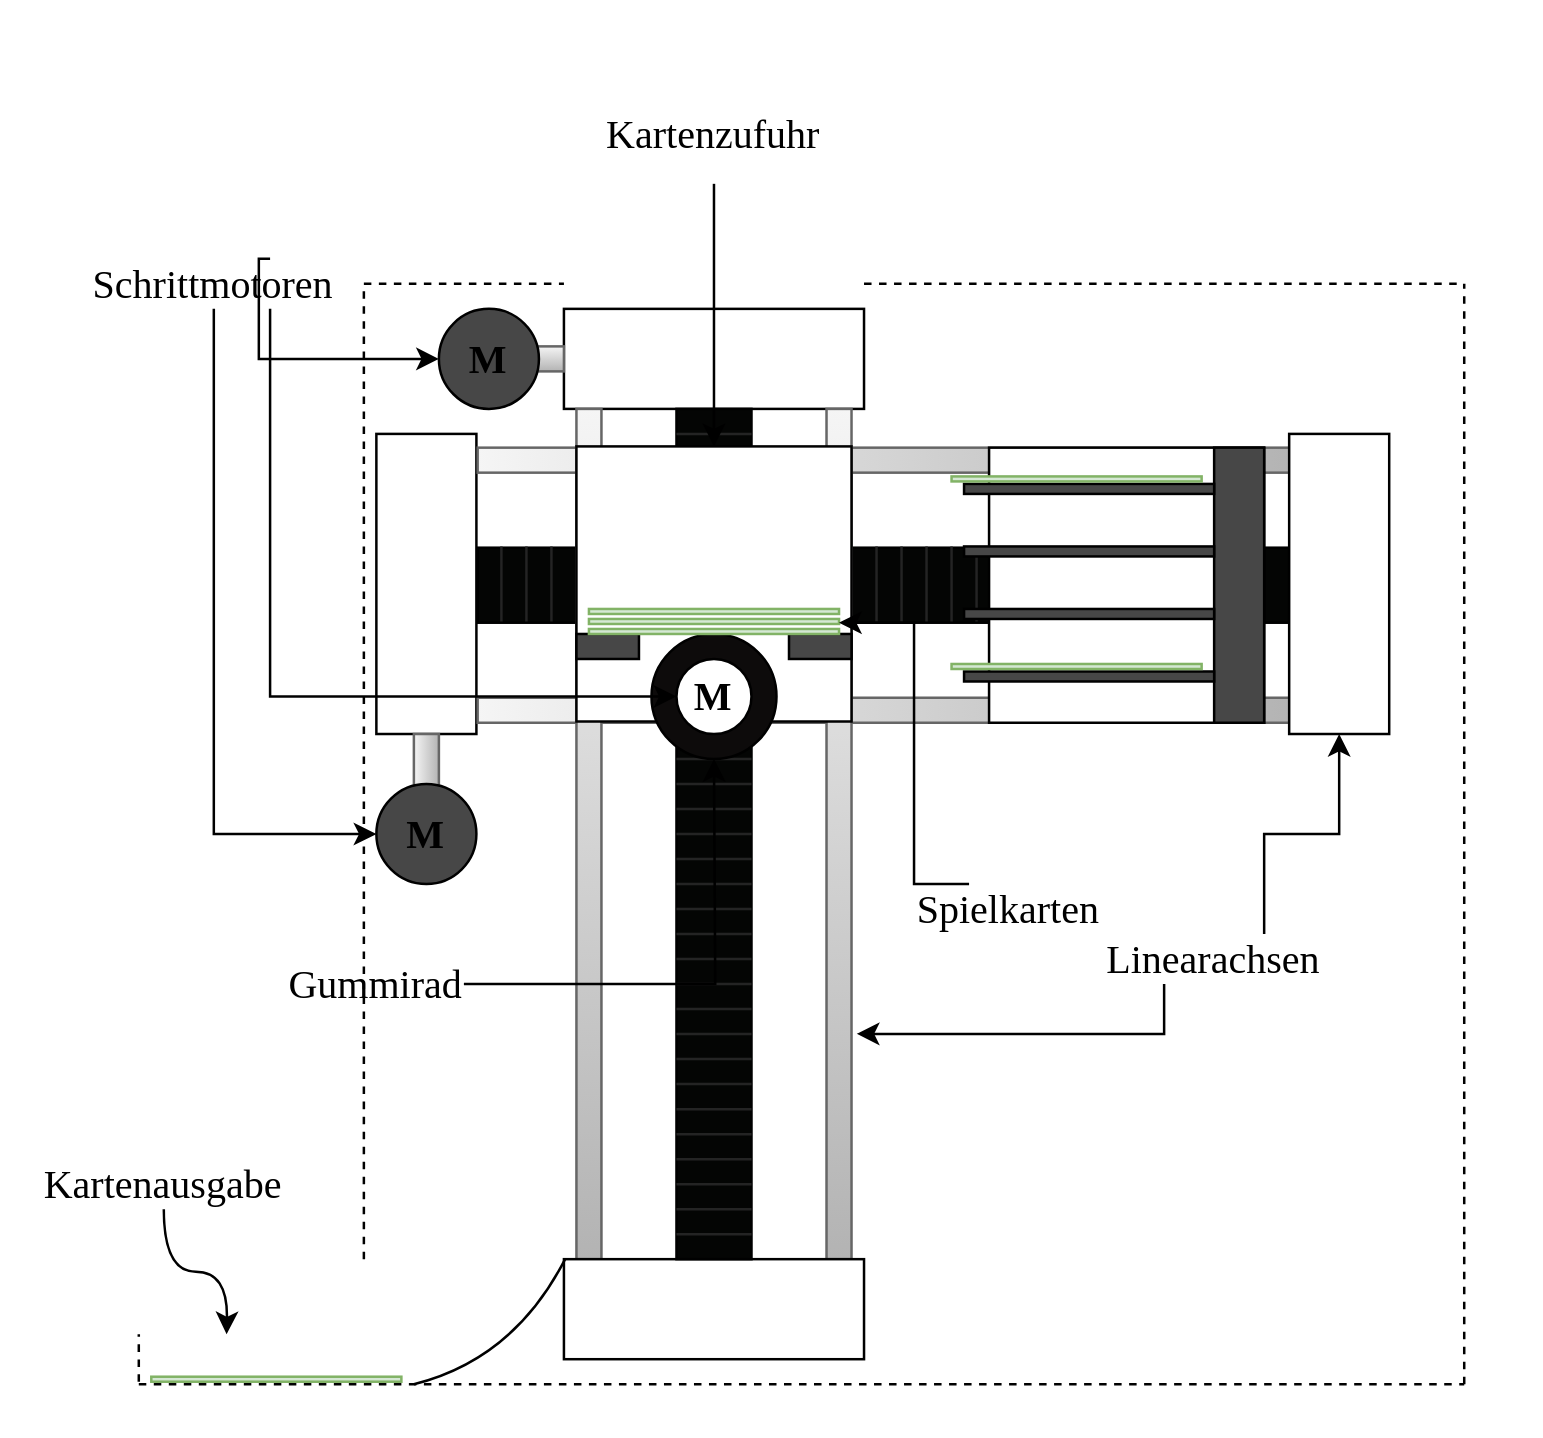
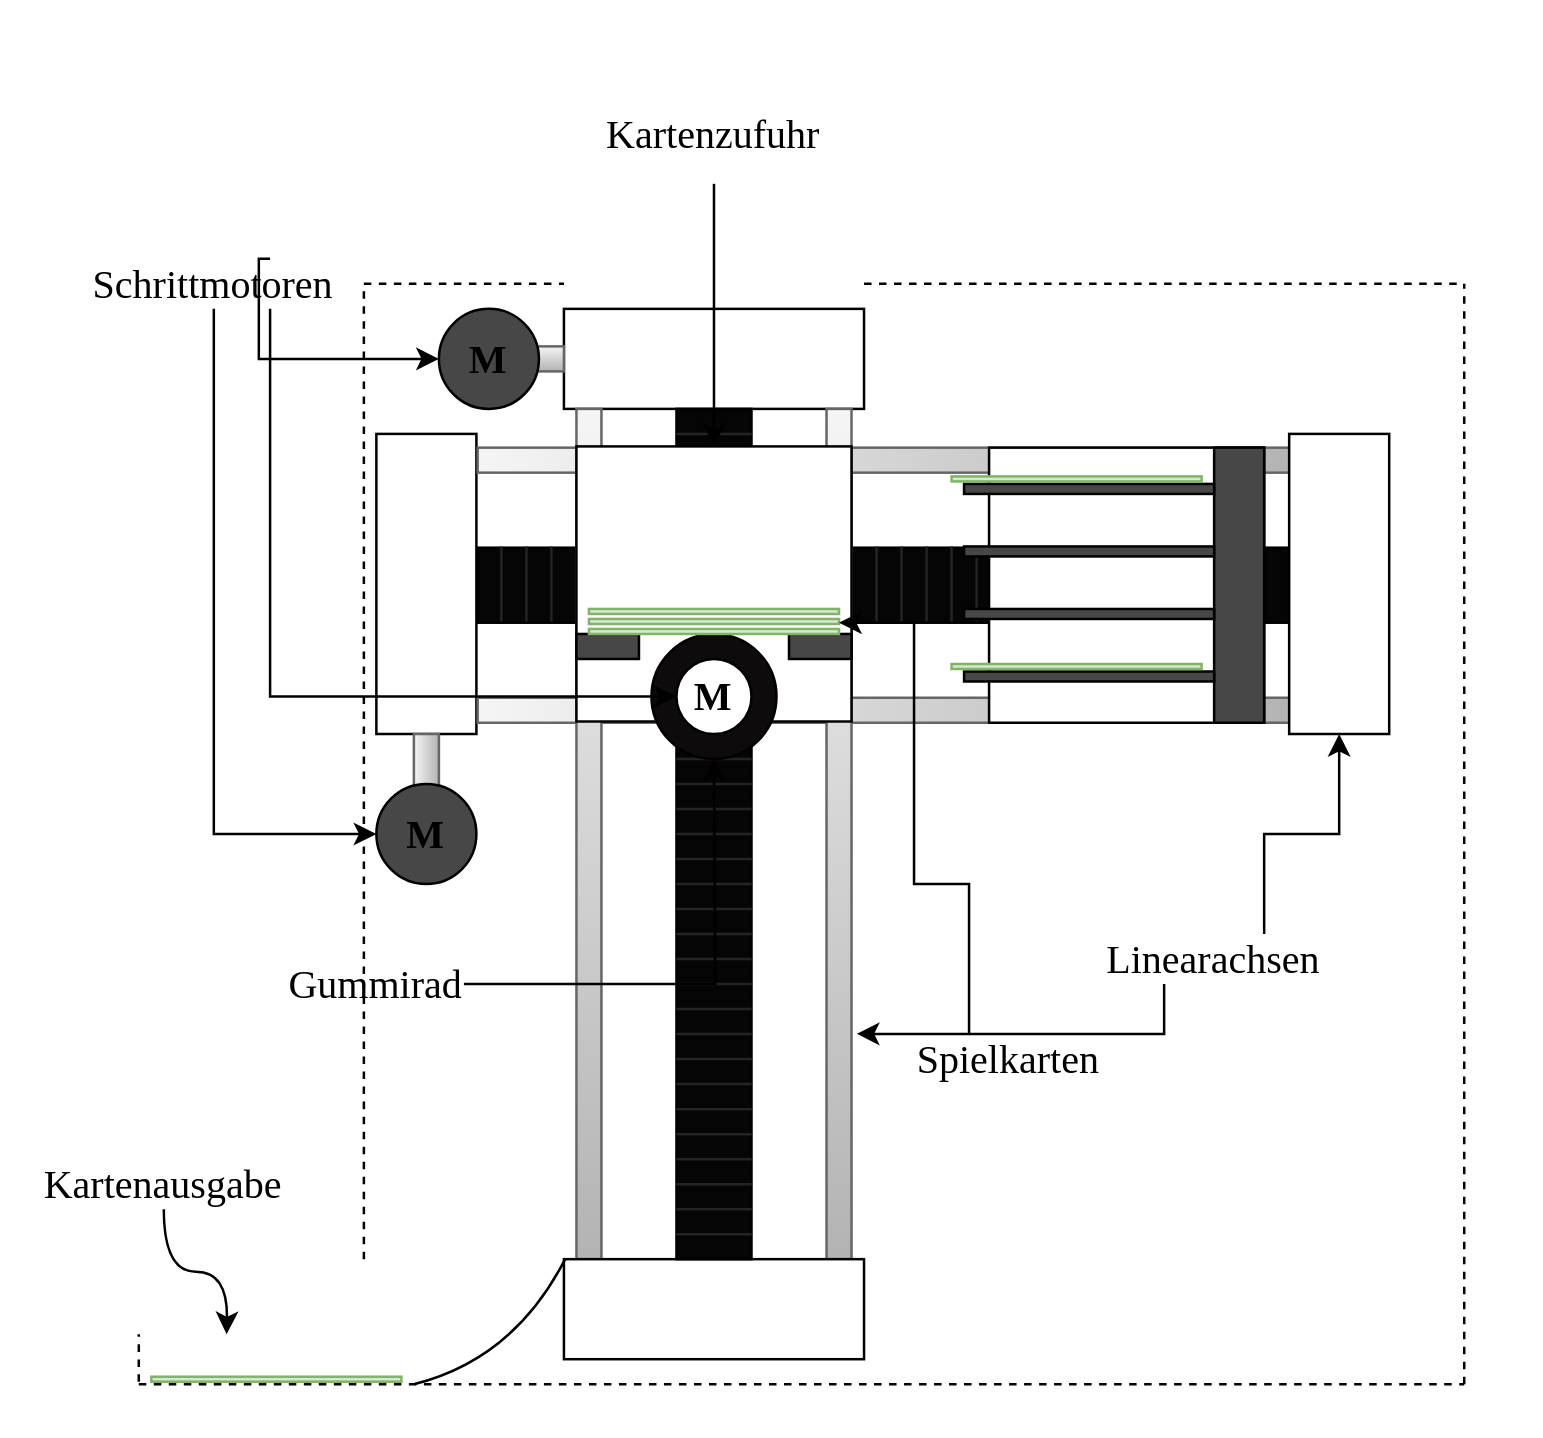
node "Spielkarten": moved (1009, 909) -> (1009, 1059)
